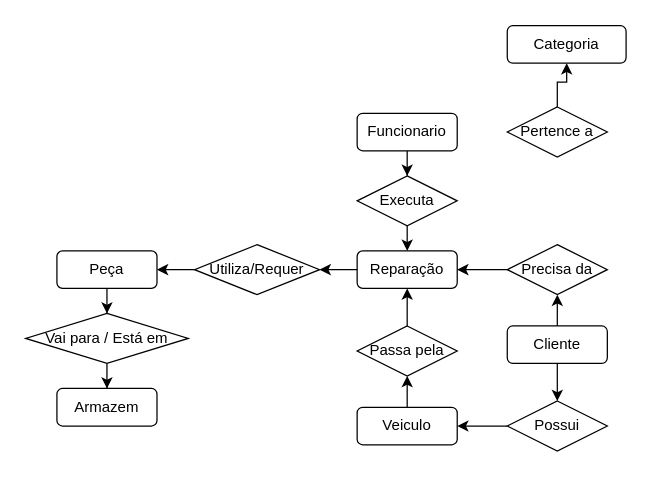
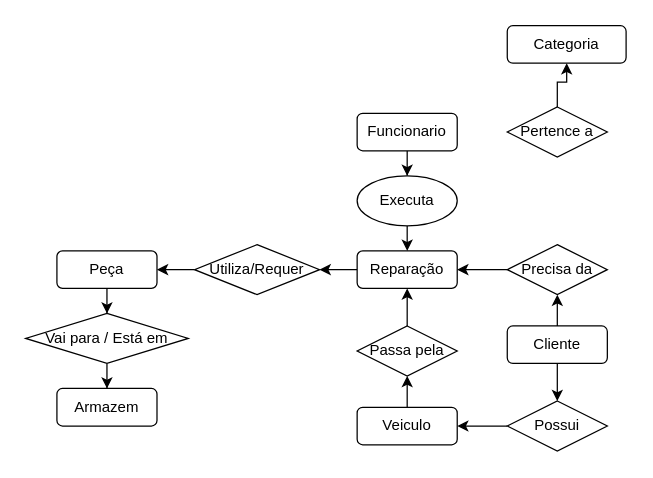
node "Executa": shape diamond -> ellipse
